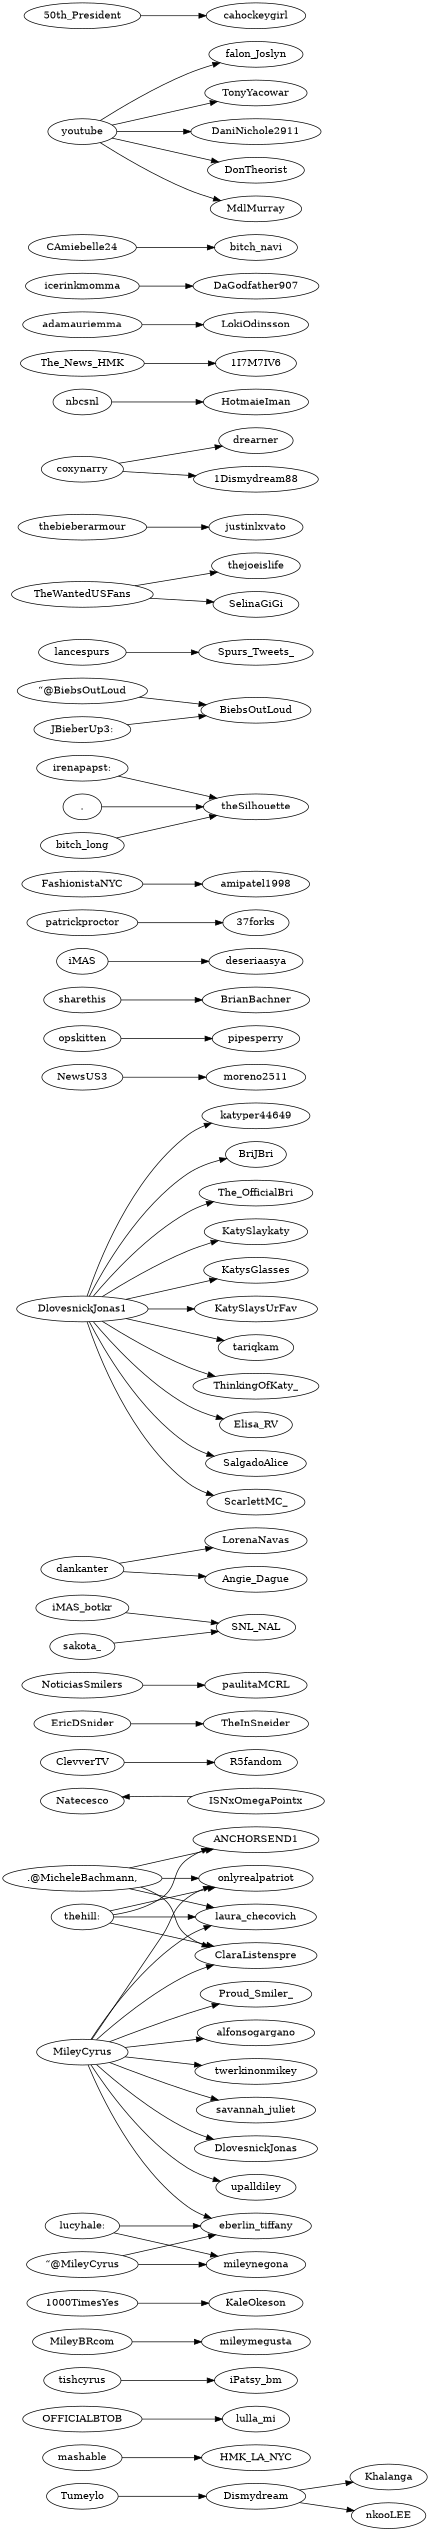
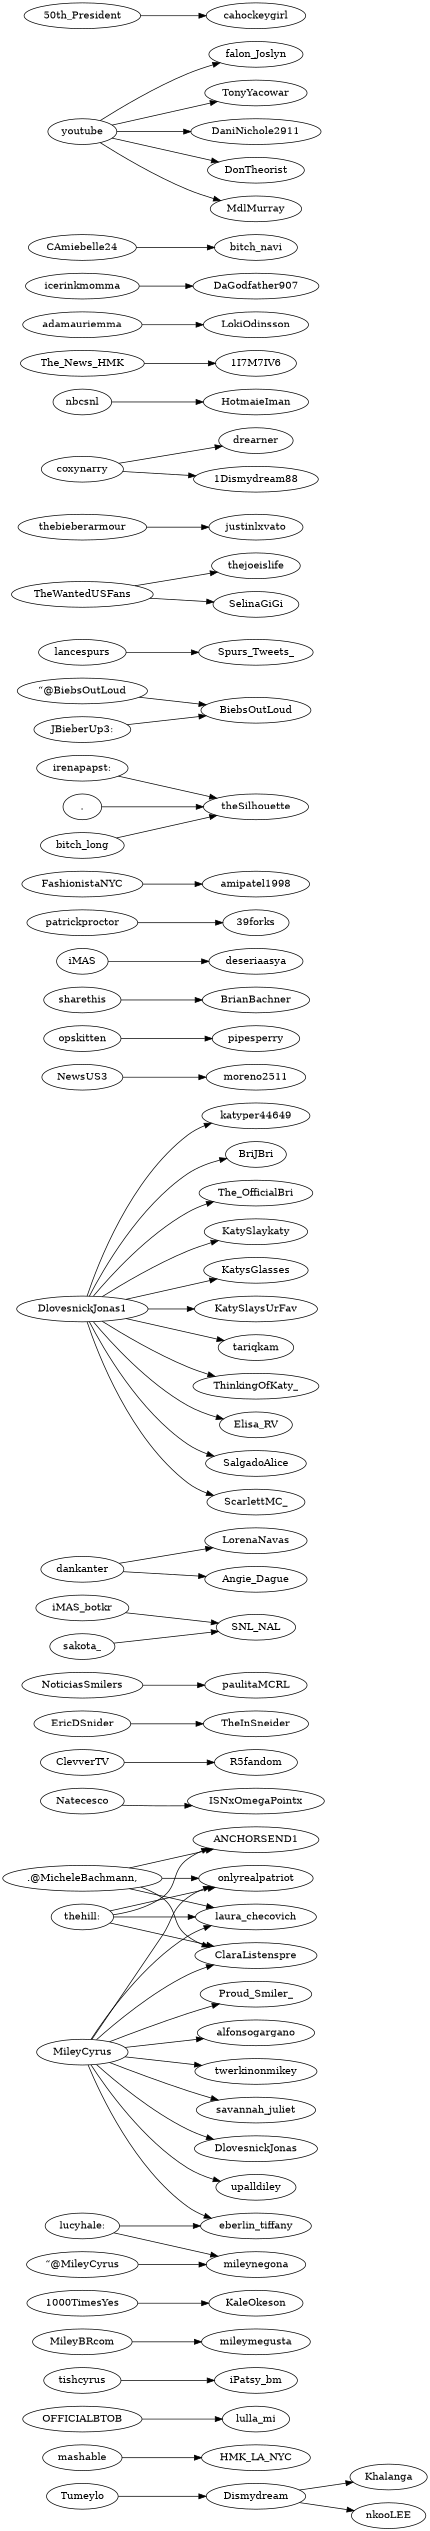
node "37forks": label "37forks" -> "39forks"
edge "ISNxOmegaPointx" -> "Natecesco": reversed
edge "“@MileyCyrus" -> "eberlin_tiffany": removed
